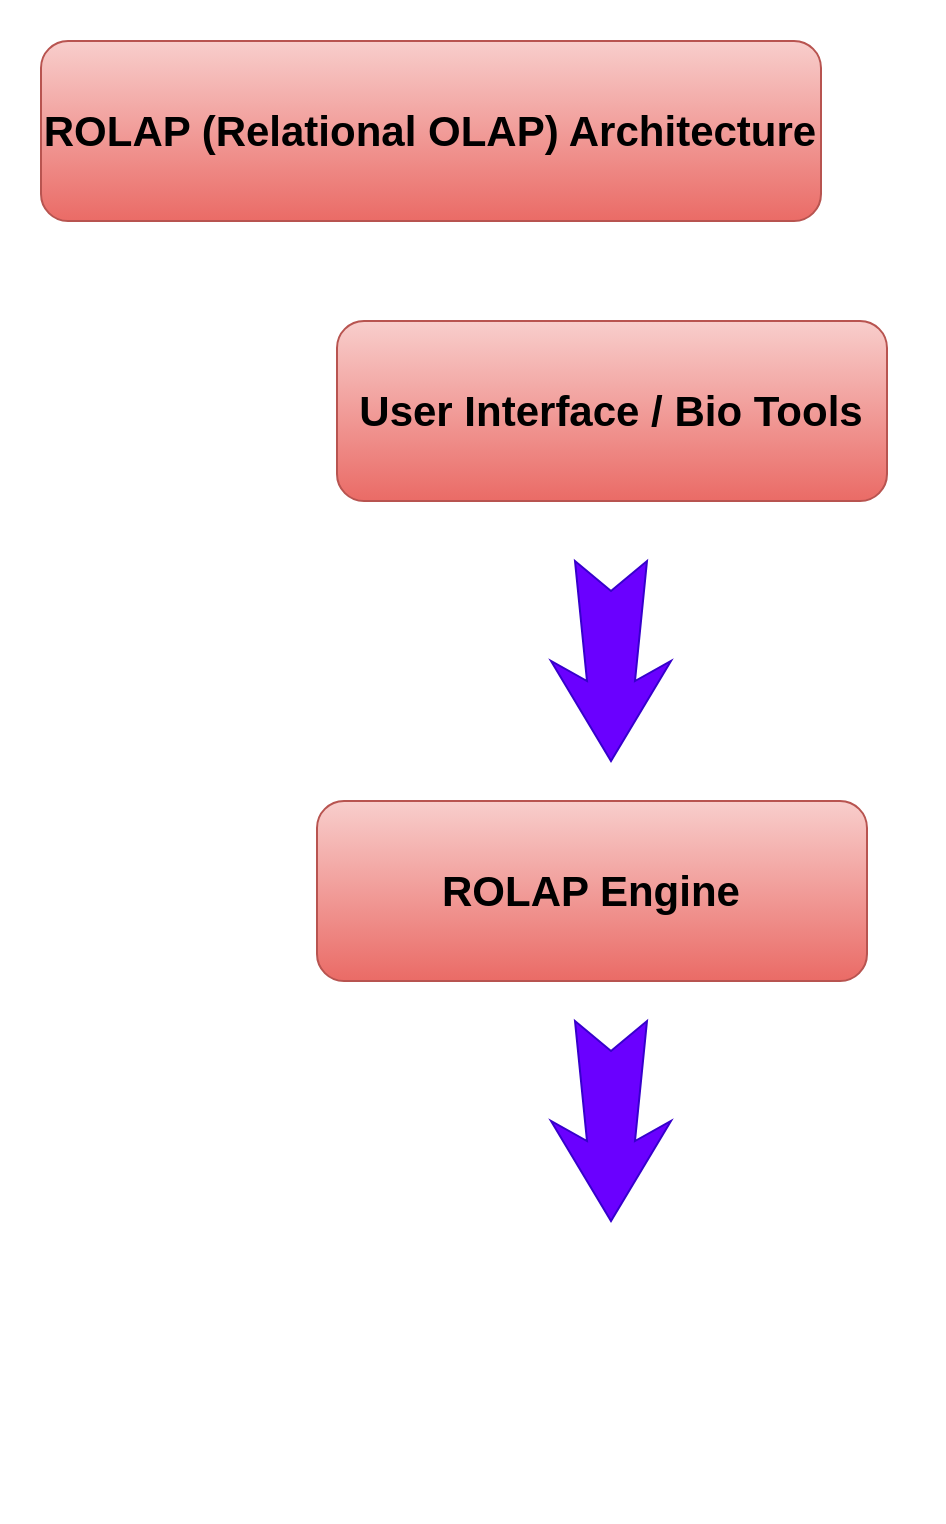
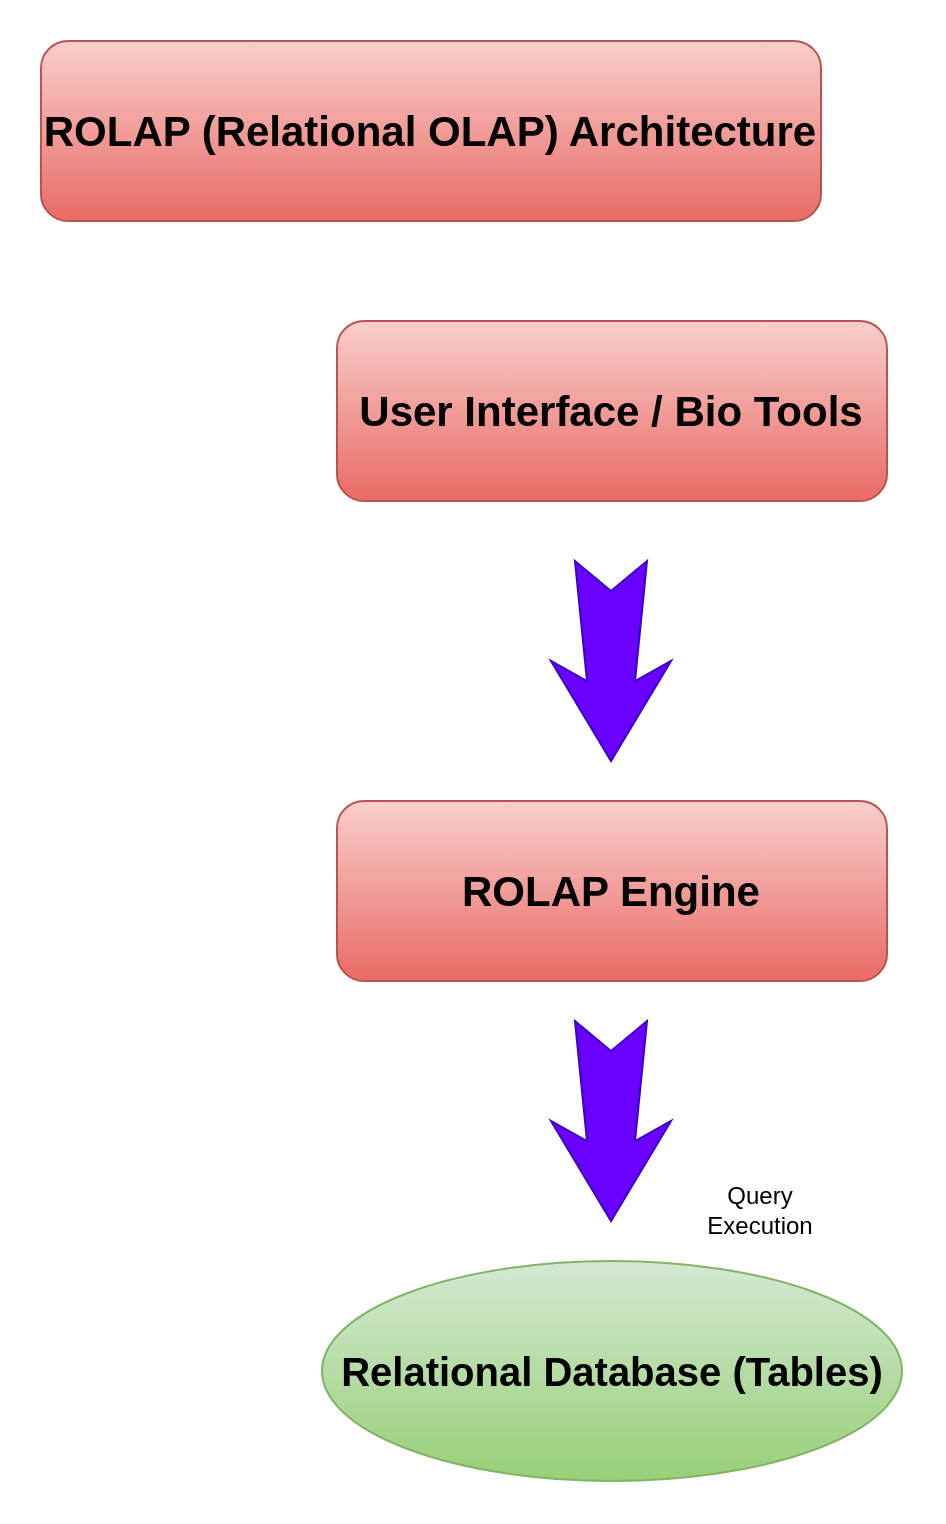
node "ROLAP Engine": moved (592, 891) -> (612, 891)
node "Query Execution": added
node "Relational Database (Tables)": added
